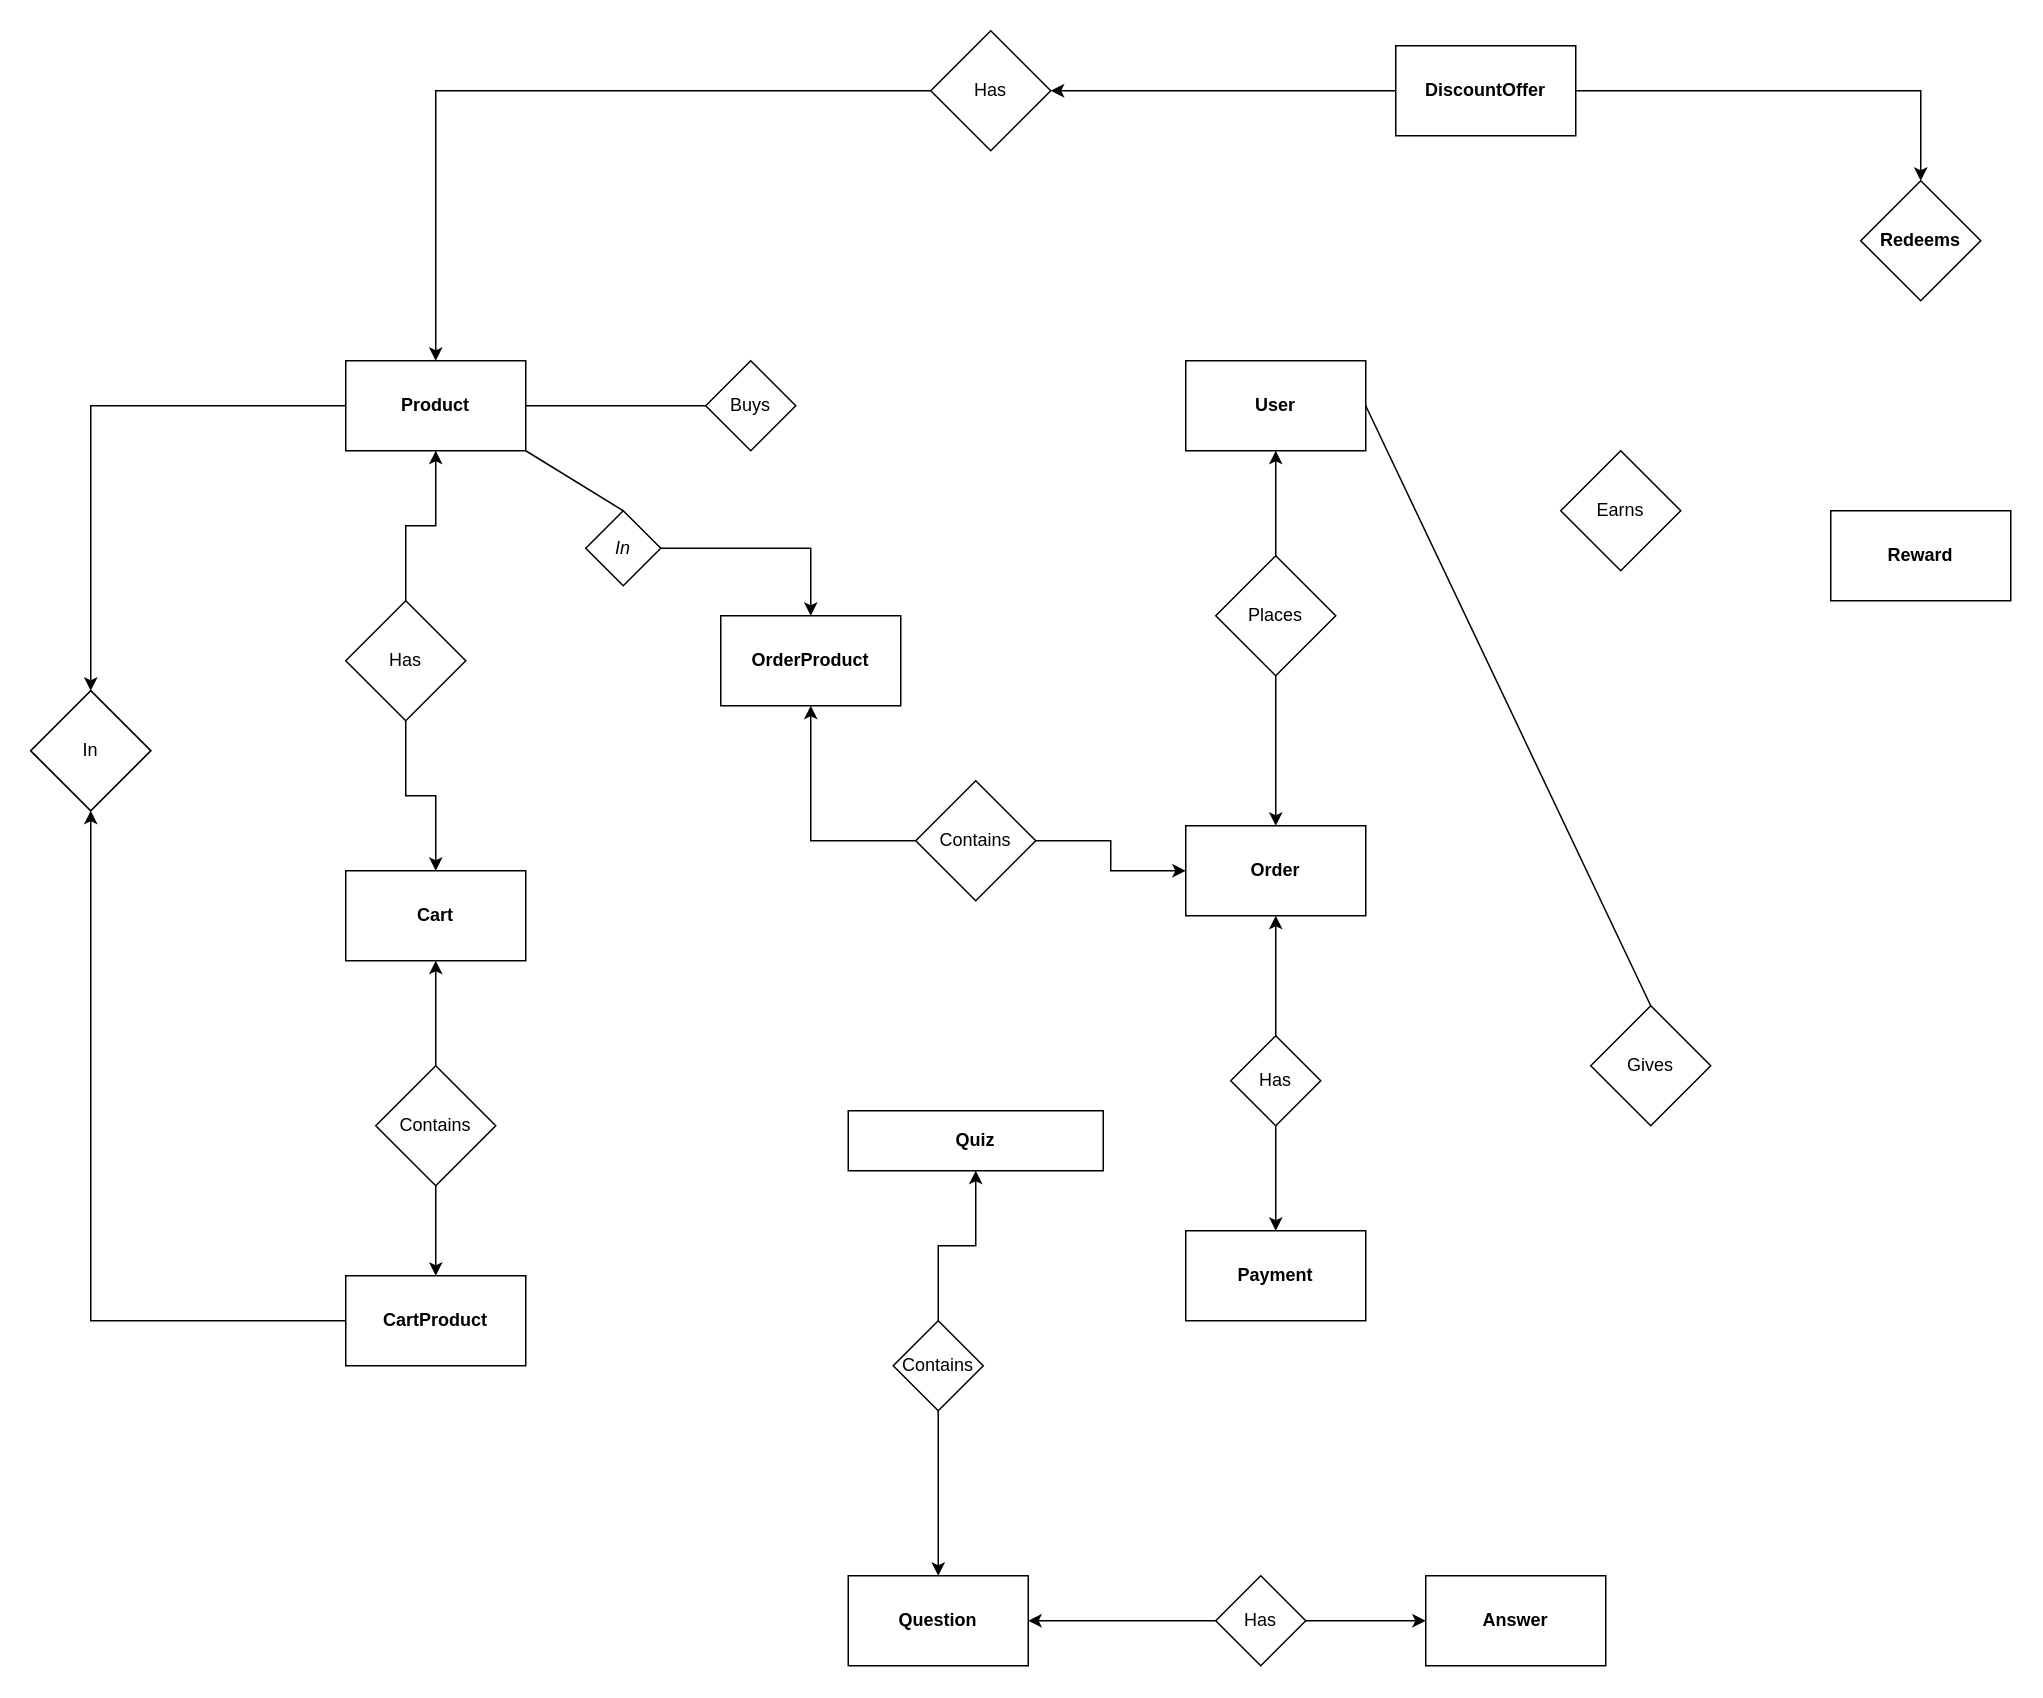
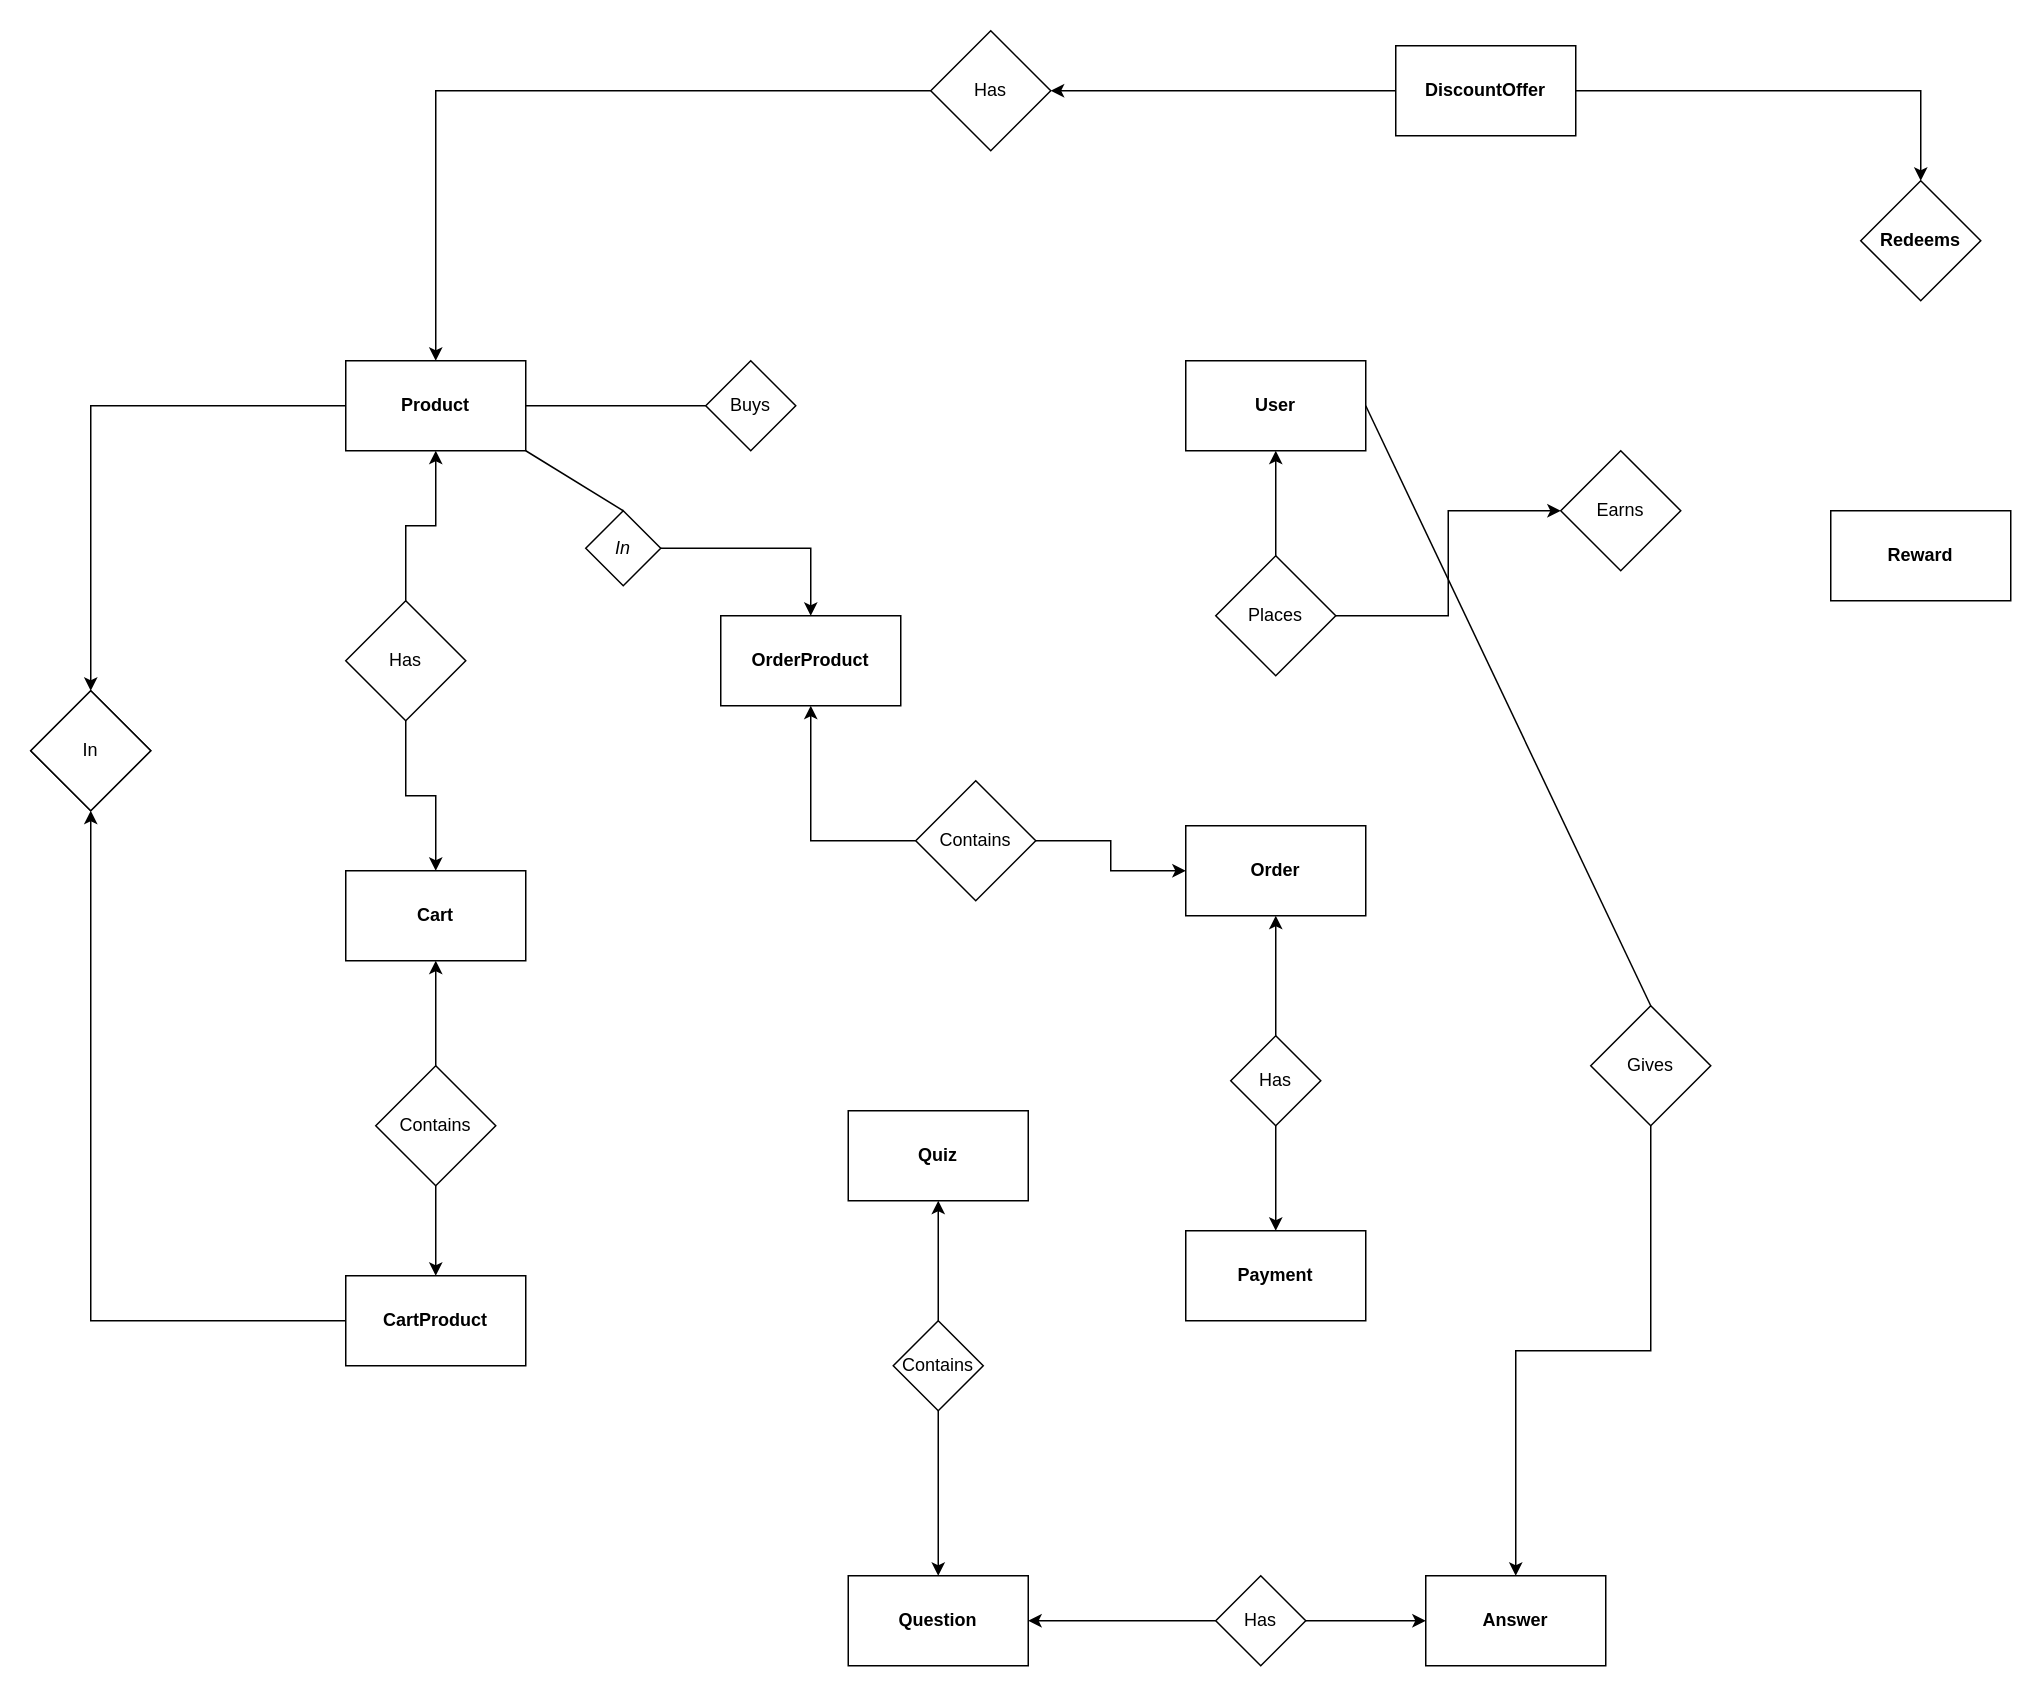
edge "Places" -> "Order": now "Places" -> "Earns"
node "Quiz": size 255x60 -> 180x90
edge "Gives" -> "Answer": added
